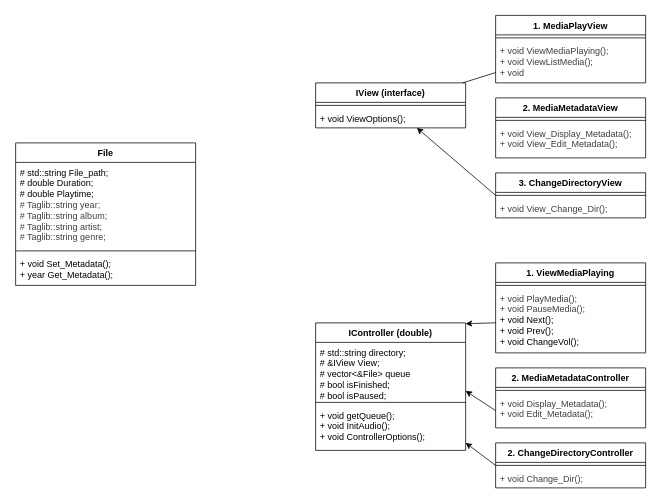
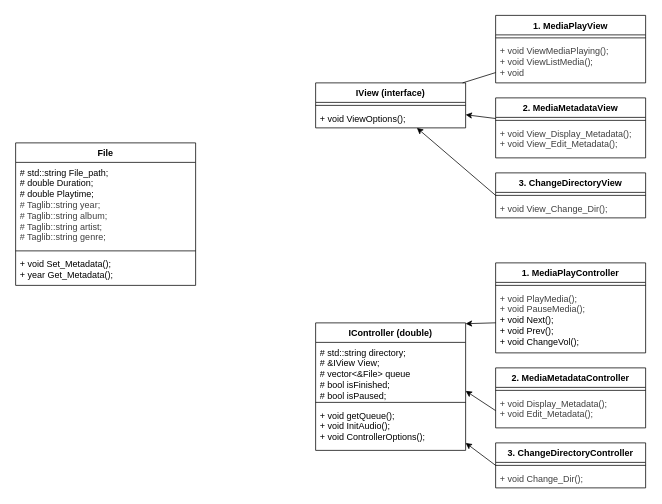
edge "2. MediaMetadataView" -> "IView (interface)": added
node "1. ViewMediaPlaying": label "1. ViewMediaPlaying" -> "1. MediaPlayController"
node "2. ChangeDirectoryController": label "2. ChangeDirectoryController" -> "3. ChangeDirectoryController"
